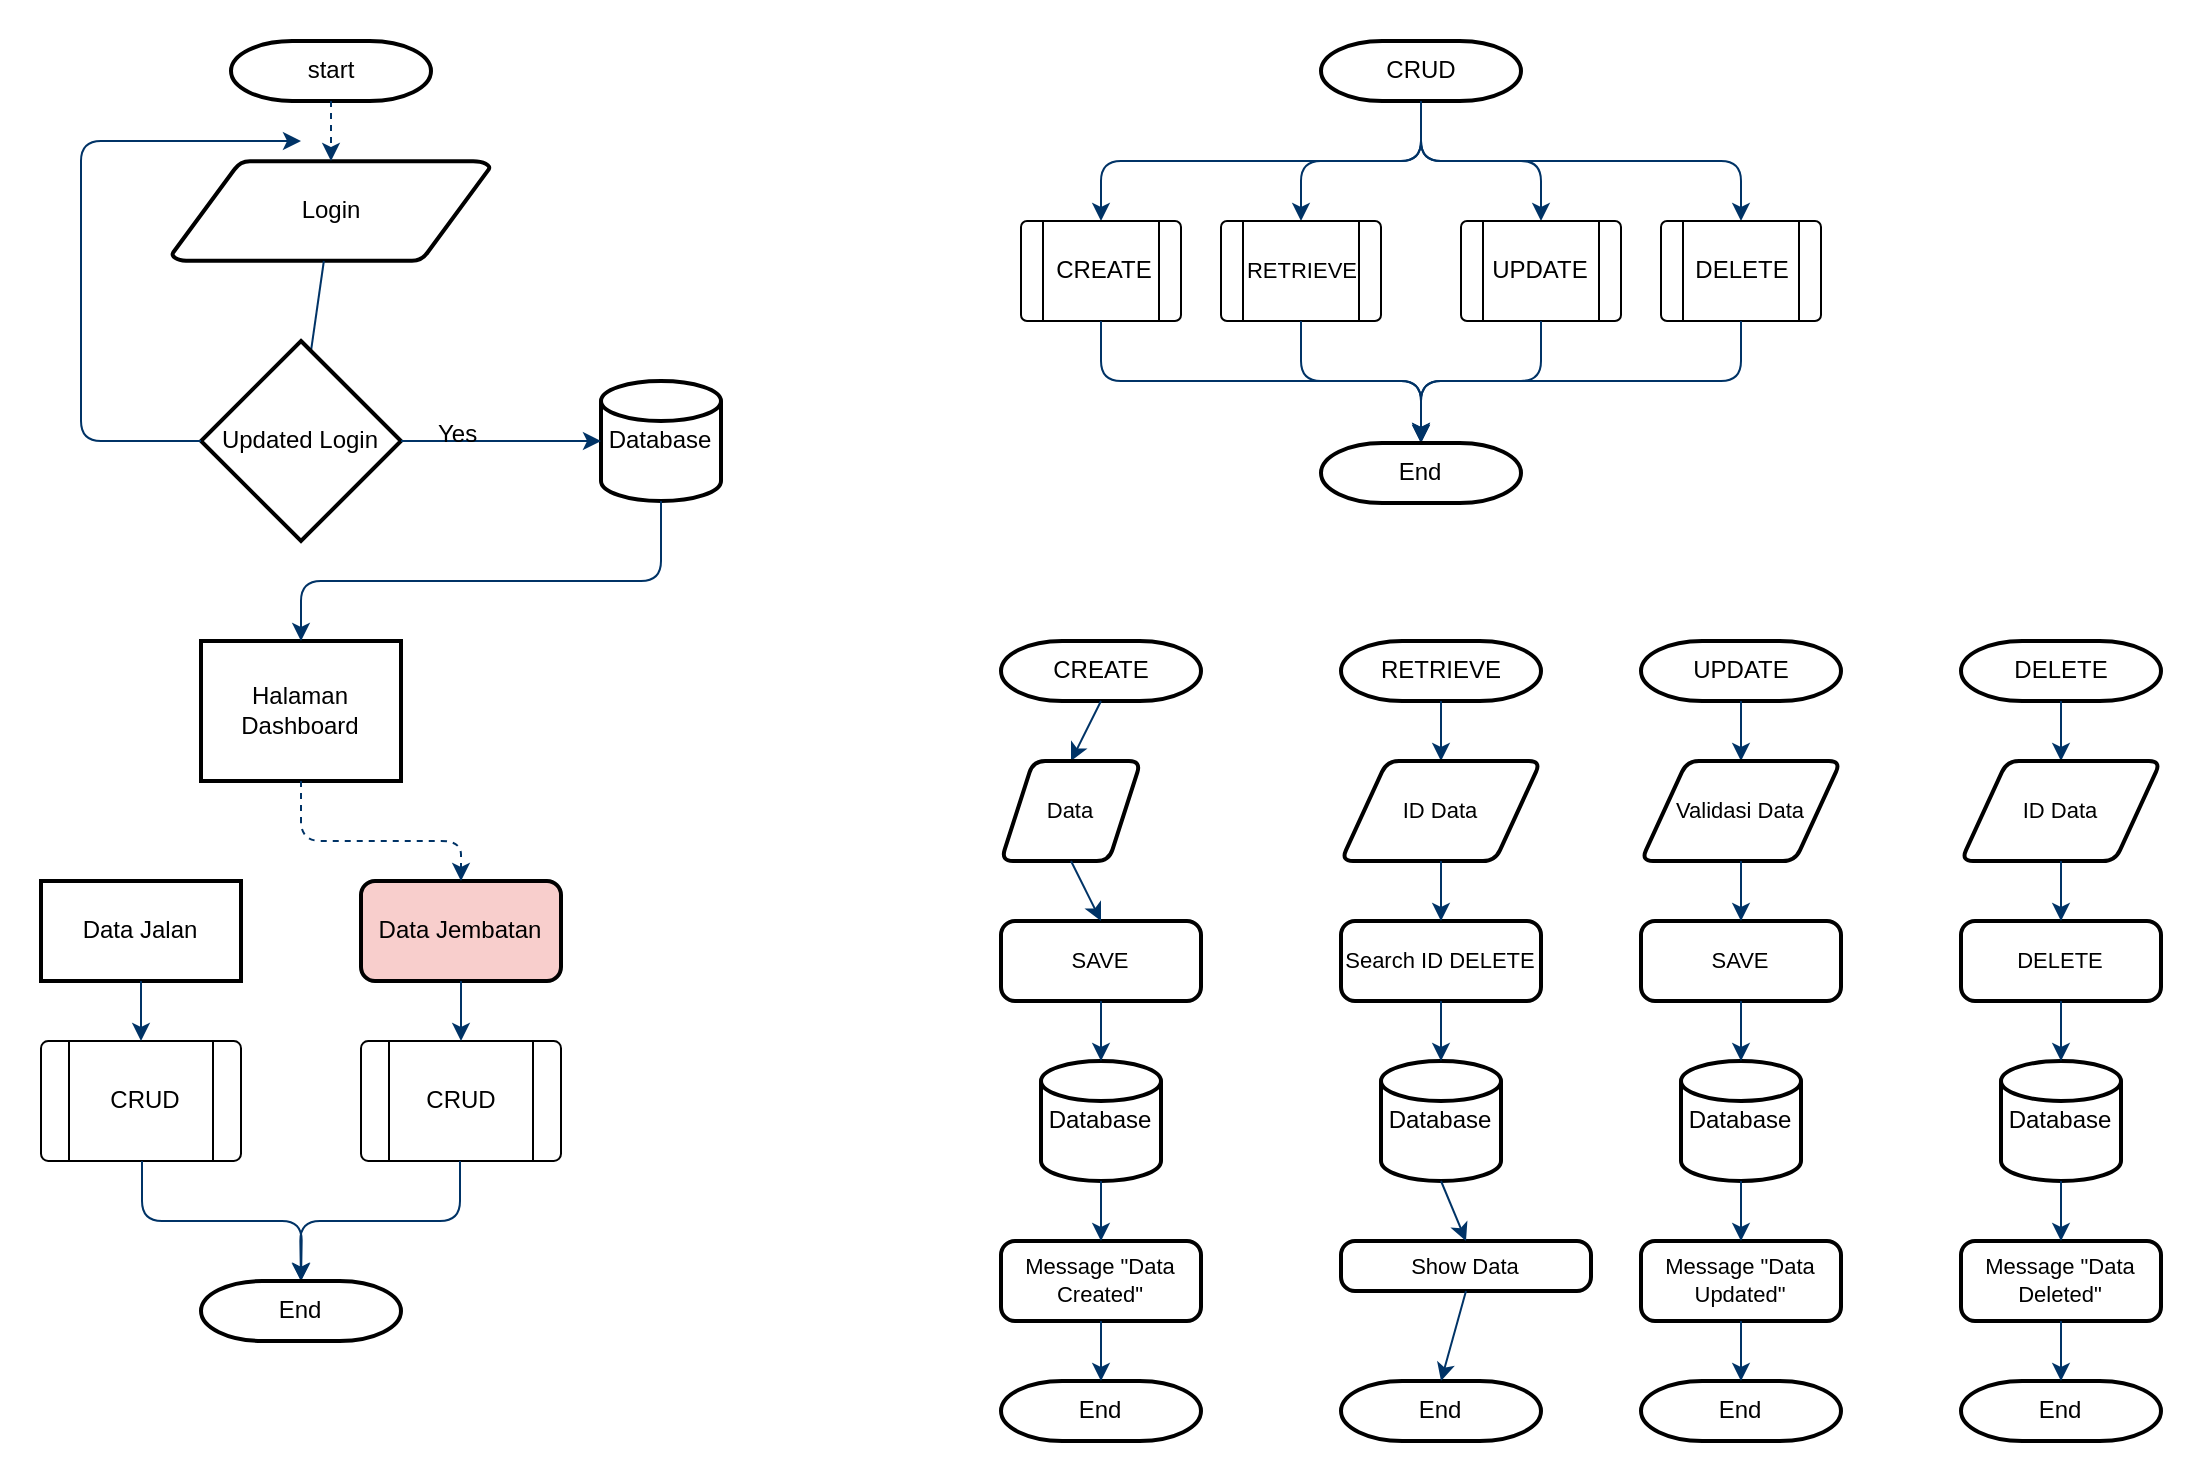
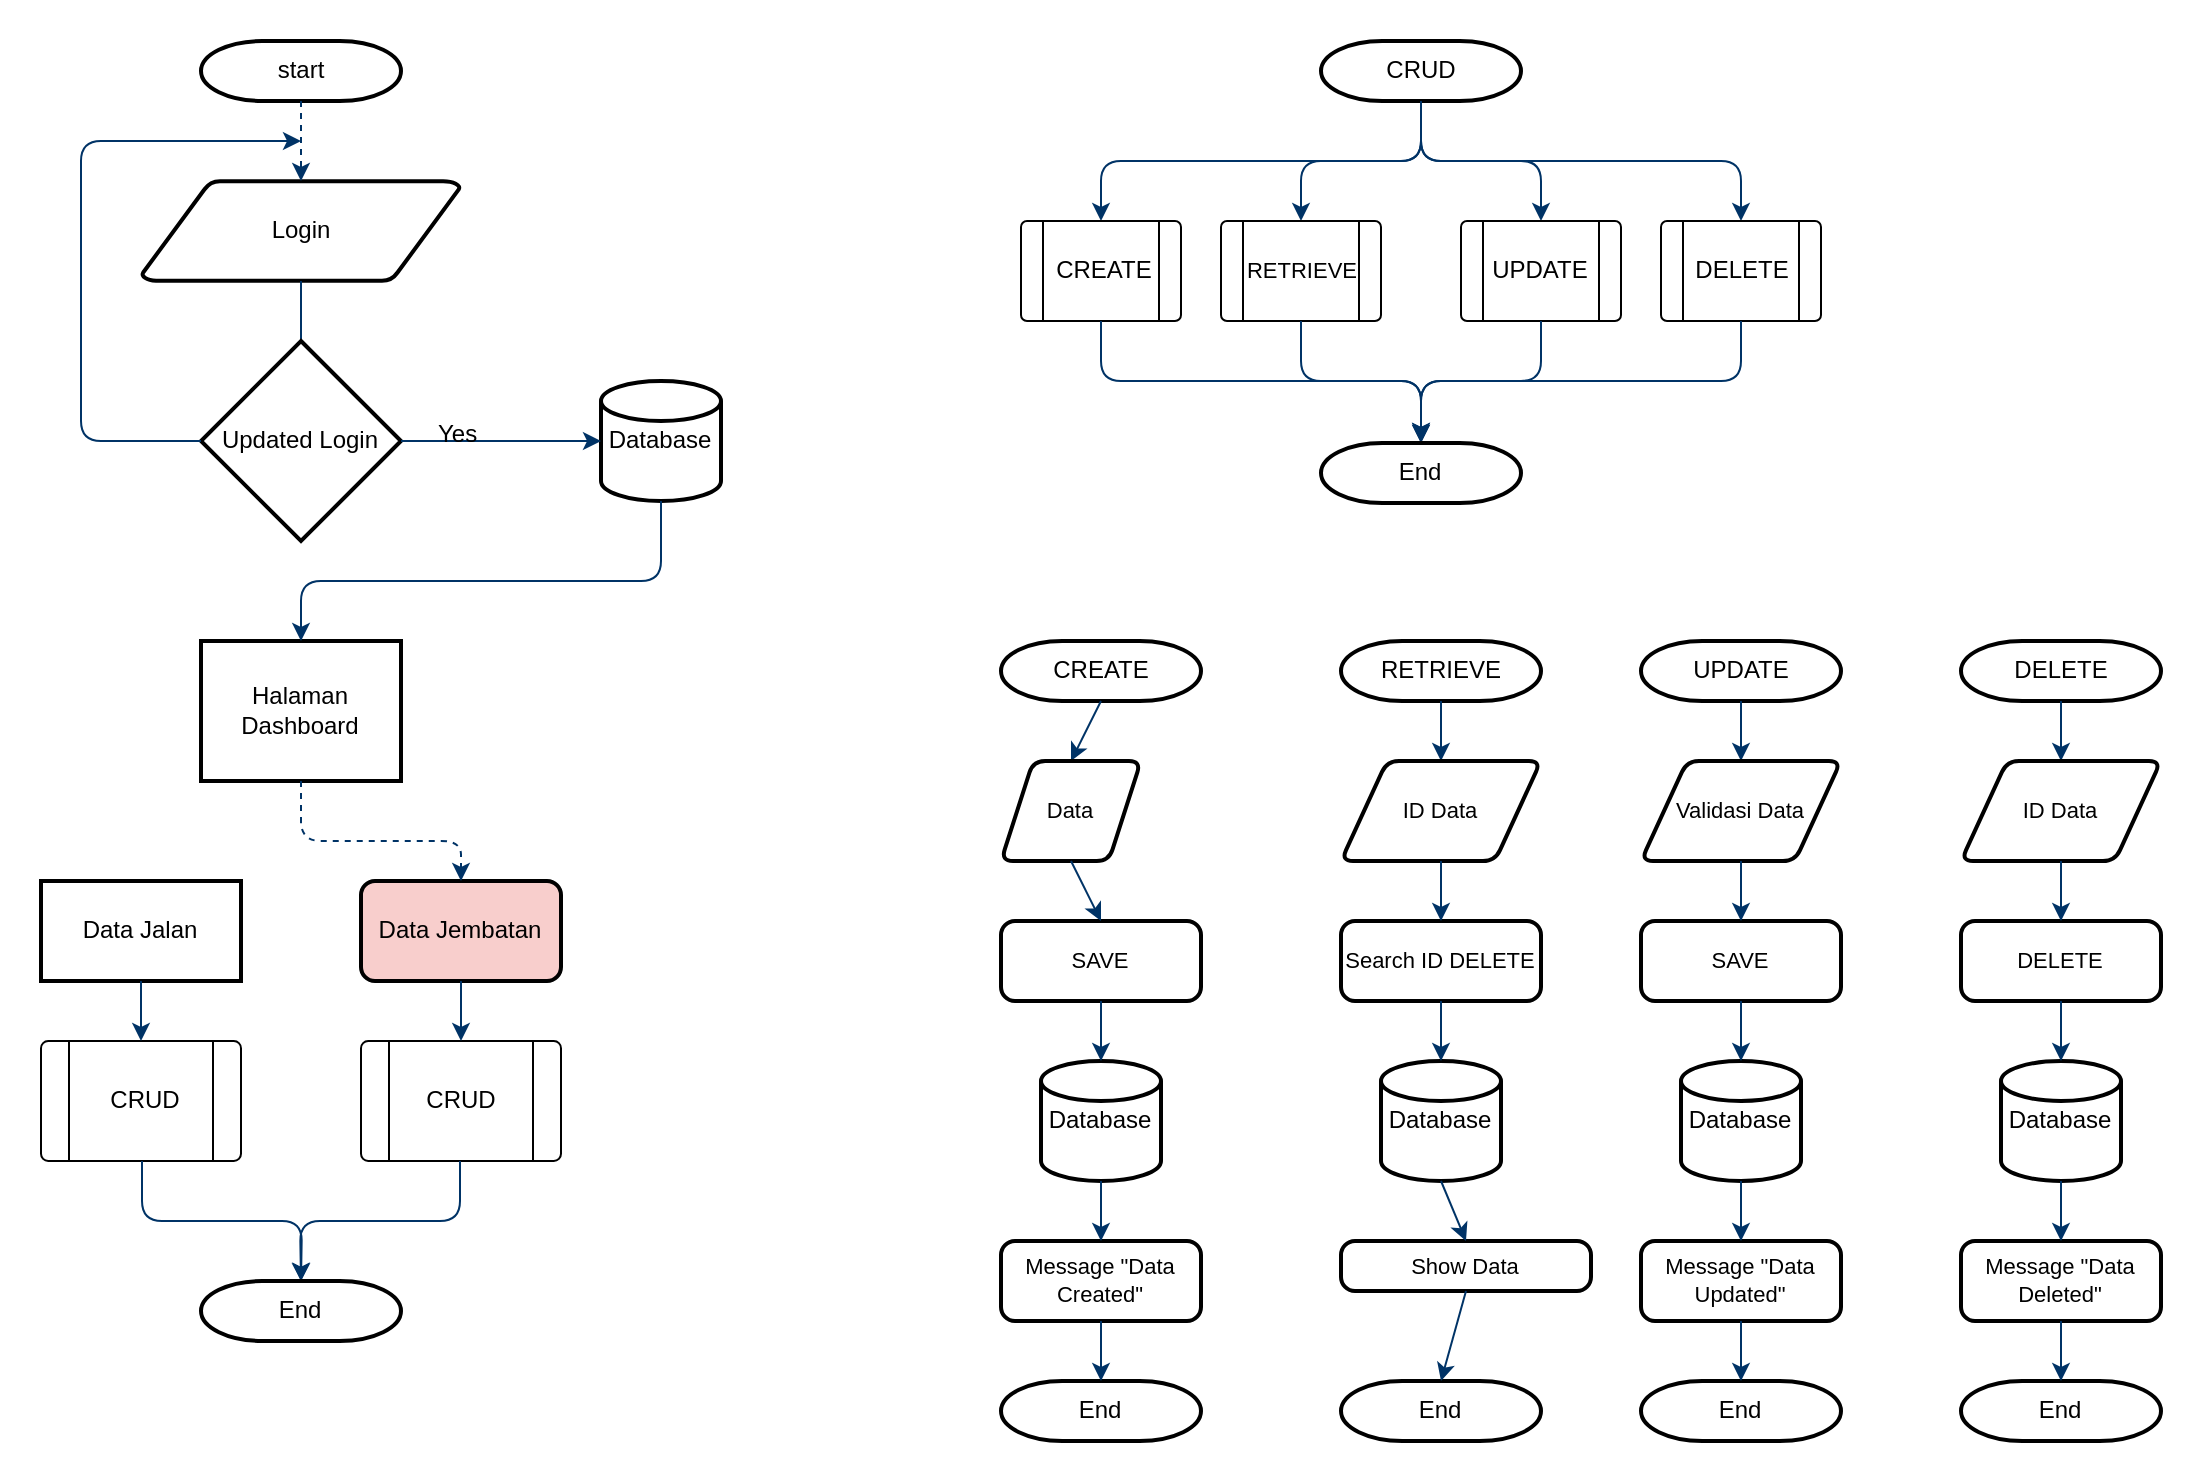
node "start": moved (331, 71) -> (301, 71)
node "Login": moved (331, 211) -> (301, 231)
